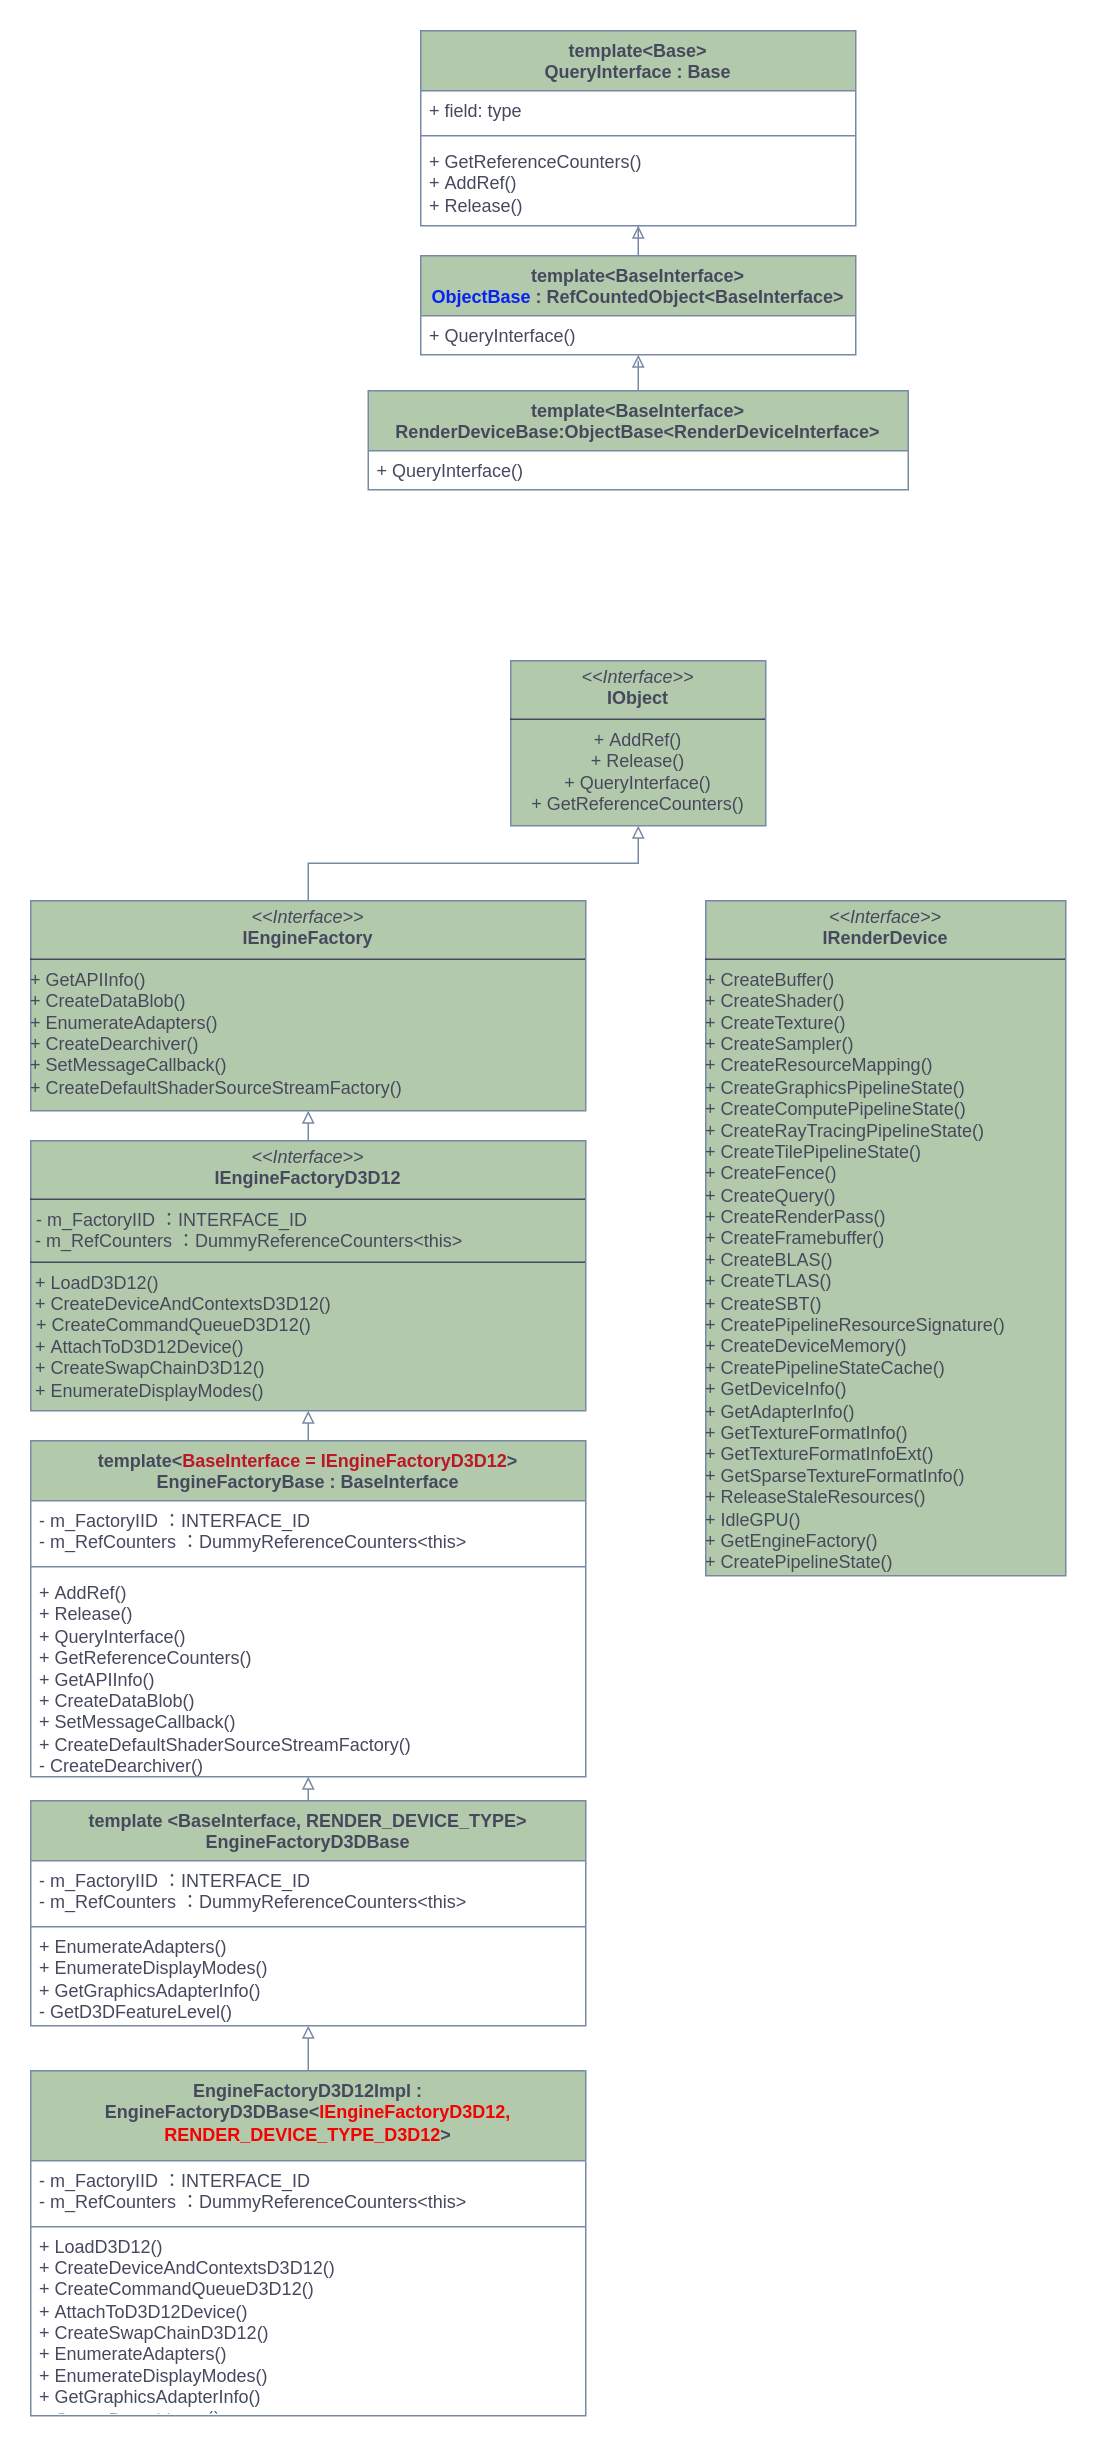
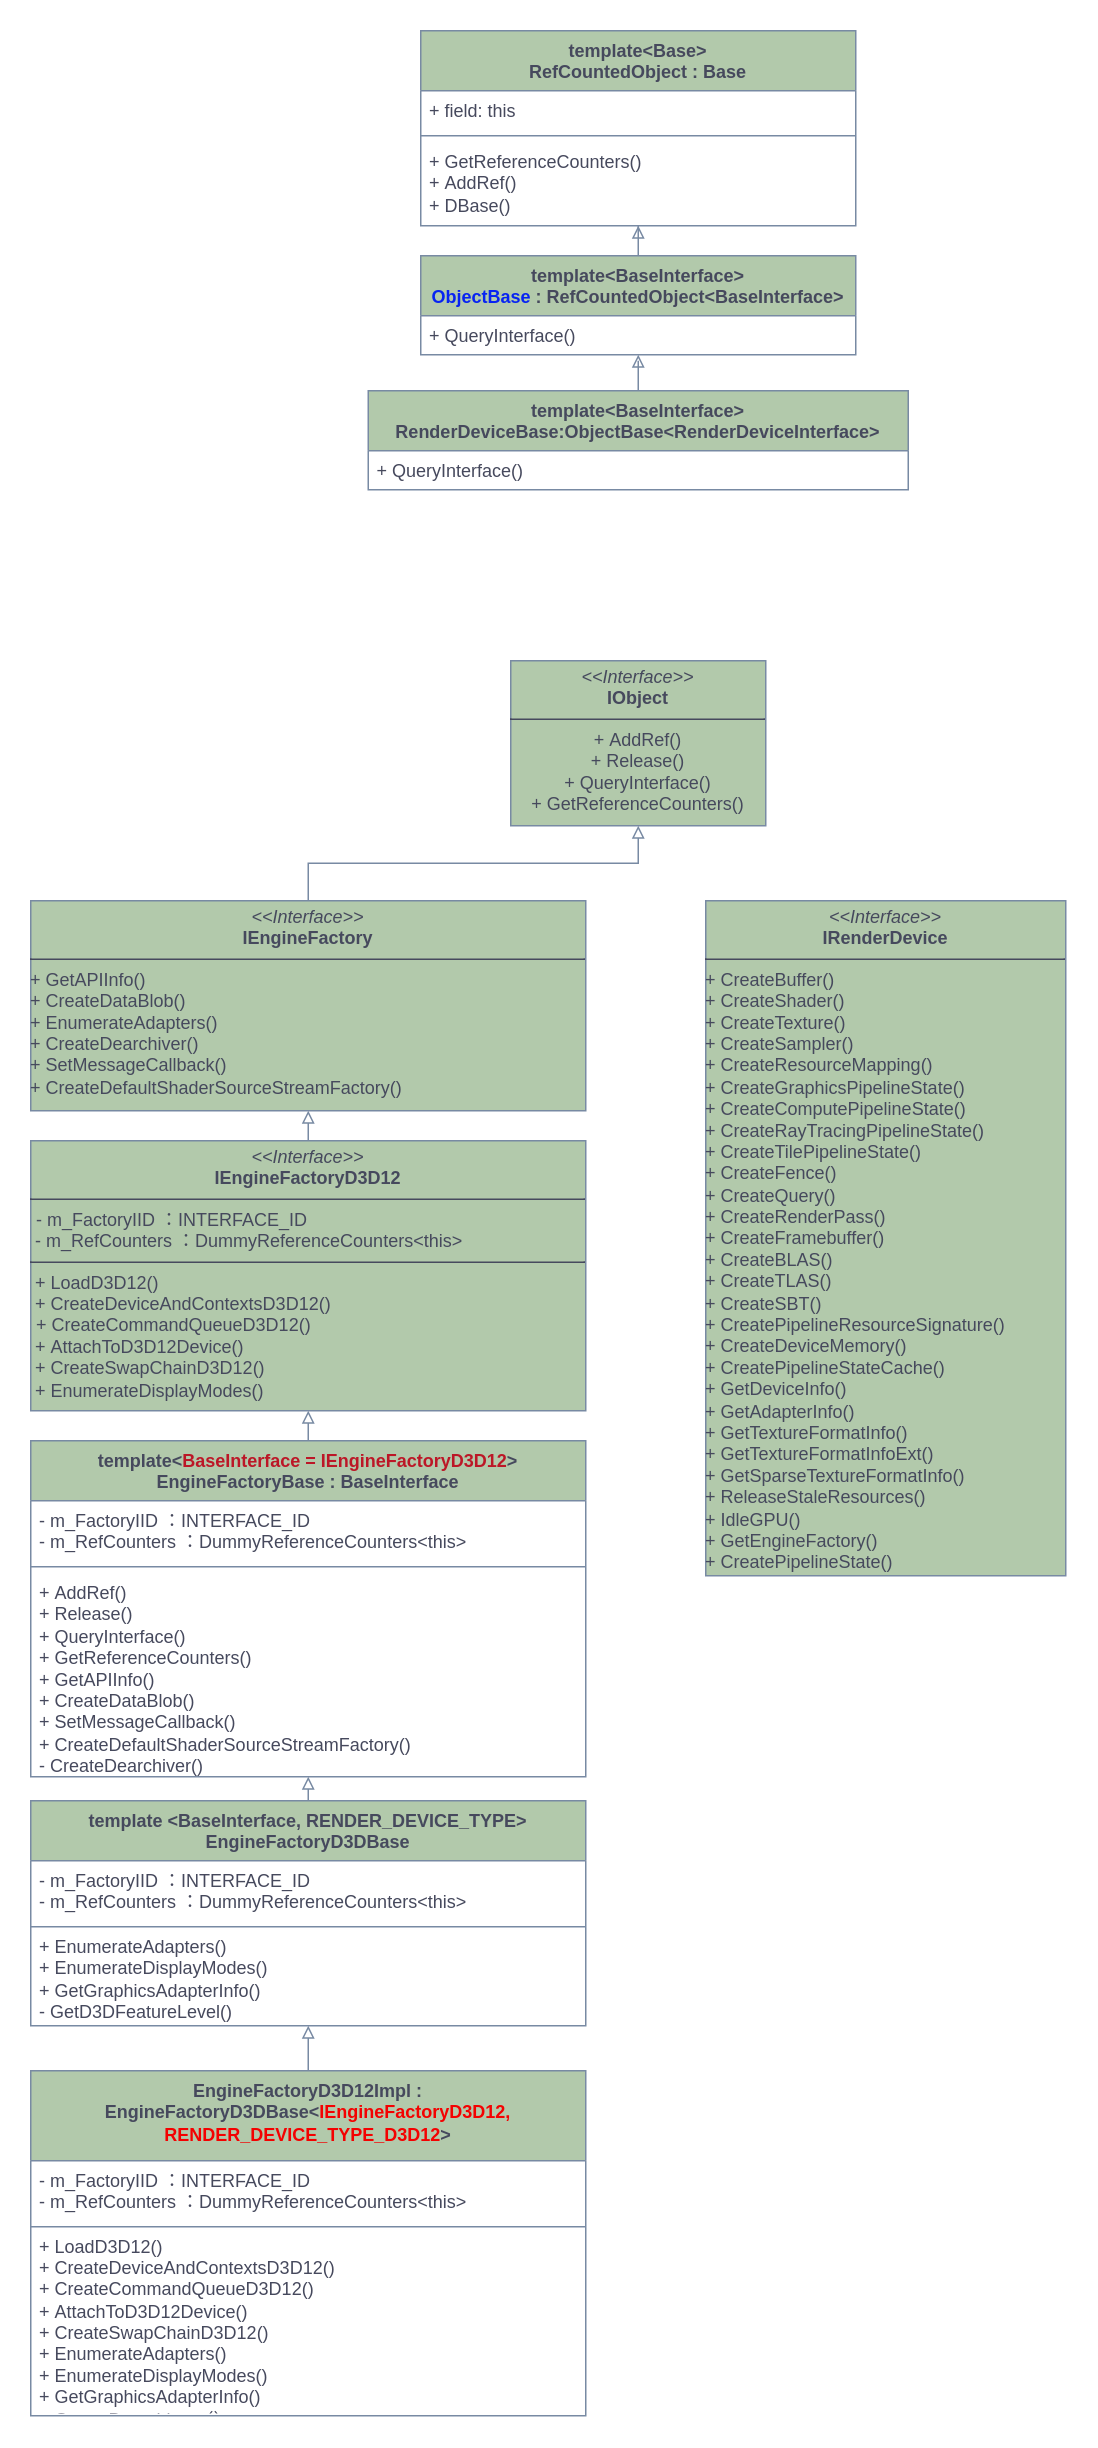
node "template<Base> QueryInterface : Base": label "template<Base> QueryInterface : Base" -> "template<Base> RefCountedObject : Base"
node "+ field: type": label "+ field: type" -> "+ field: this"
node "+ GetReferenceCounters() + AddRef() + Release()": label "+ GetReferenceCounters() + AddRef() + Release()" -> "+ GetReferenceCounters() + AddRef() + DBase()"
